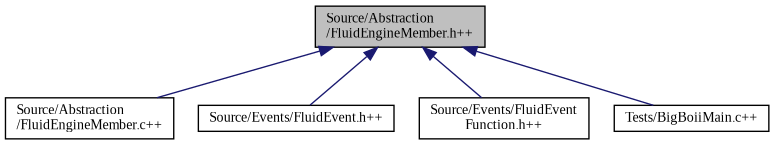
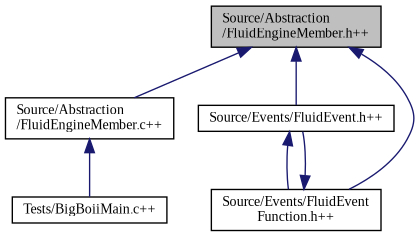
edge "Tests/BigBoiiMain.c++" -> "Source/Abstraction /FluidEngineMember.h++": now "Tests/BigBoiiMain.c++" -> "Source/Abstraction /FluidEngineMember.c++"
edge "Source/Events/FluidEvent.h++" -> "Source/Events/FluidEvent Function.h++": added
edge "Source/Events/FluidEvent Function.h++" -> "Source/Events/FluidEvent.h++": added
